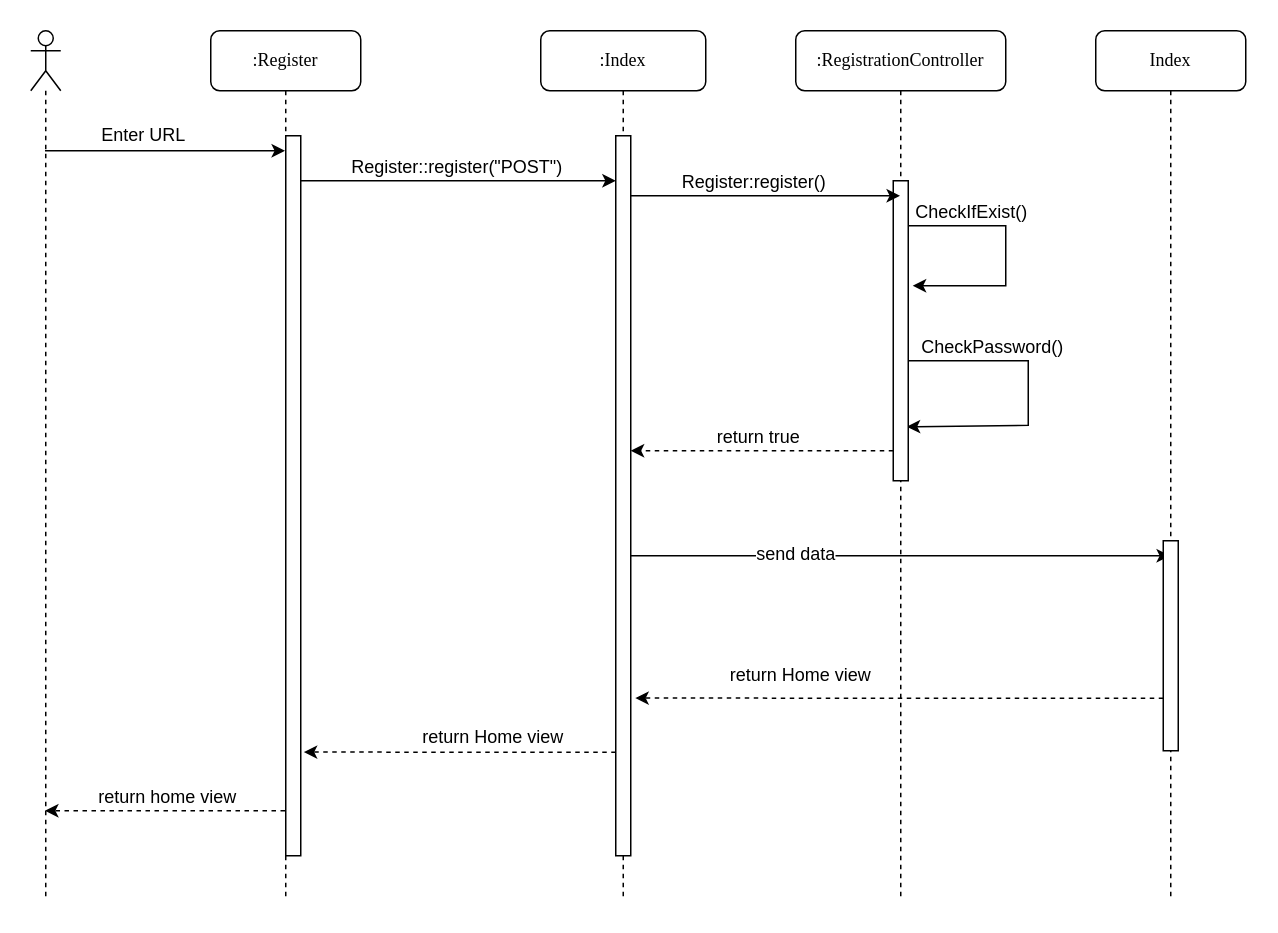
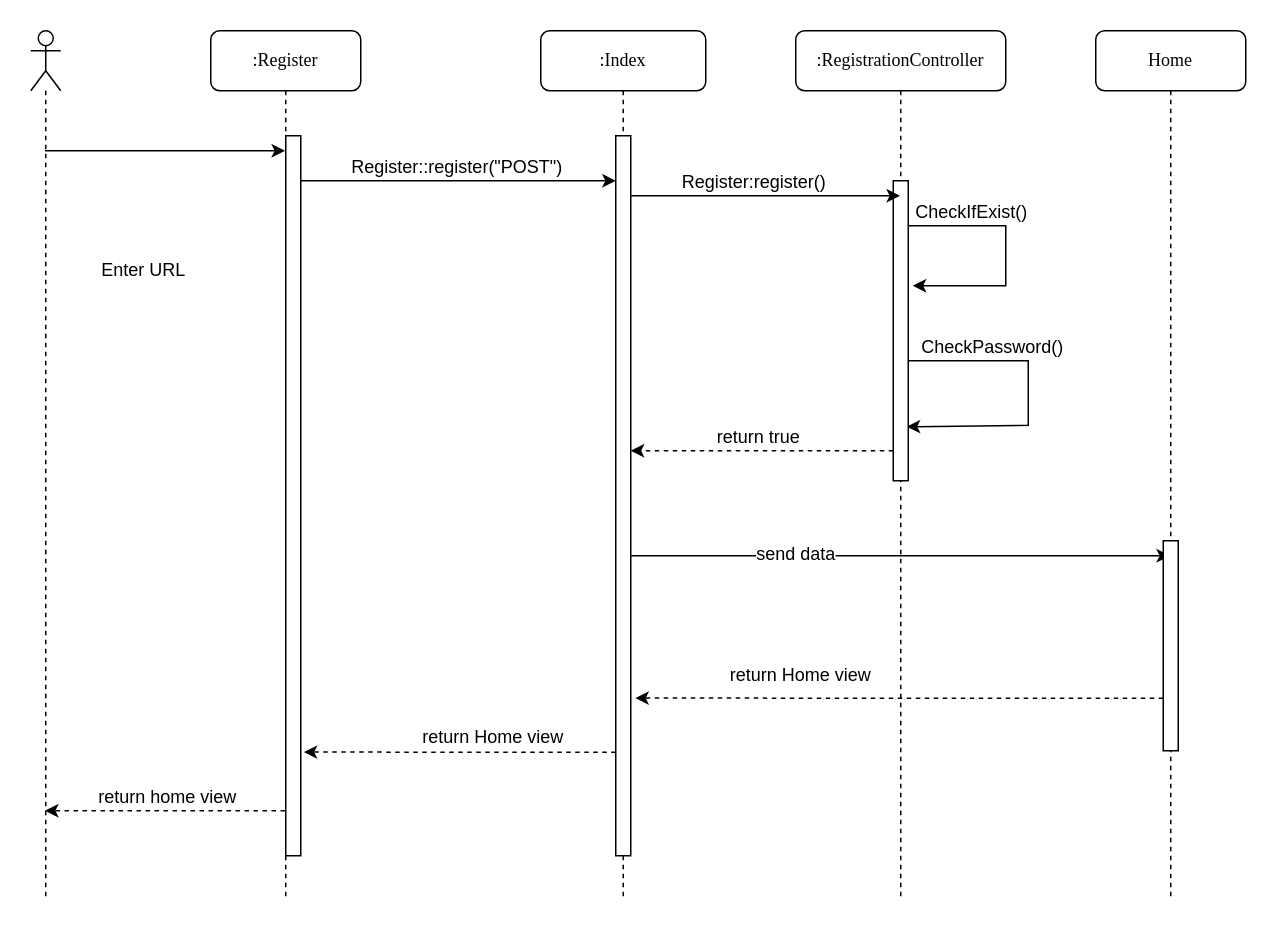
node "Index": label "Index" -> "Home"
node "Enter URL": moved (143, 136) -> (143, 271)
